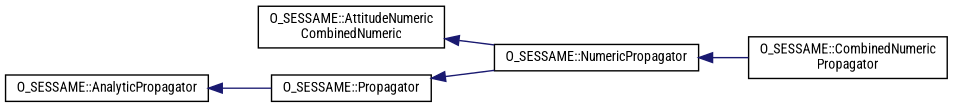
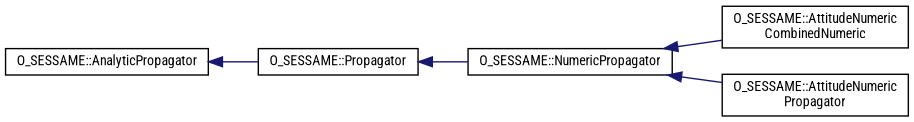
edge "O_SESSAME::NumericPropagator" -> "O_SESSAME::AttitudeNumeric CombinedNumeric": reversed
node "O_SESSAME::CombinedNumeric Propagator": label "O_SESSAME::CombinedNumeric Propagator" -> "O_SESSAME::AttitudeNumeric Propagator"
